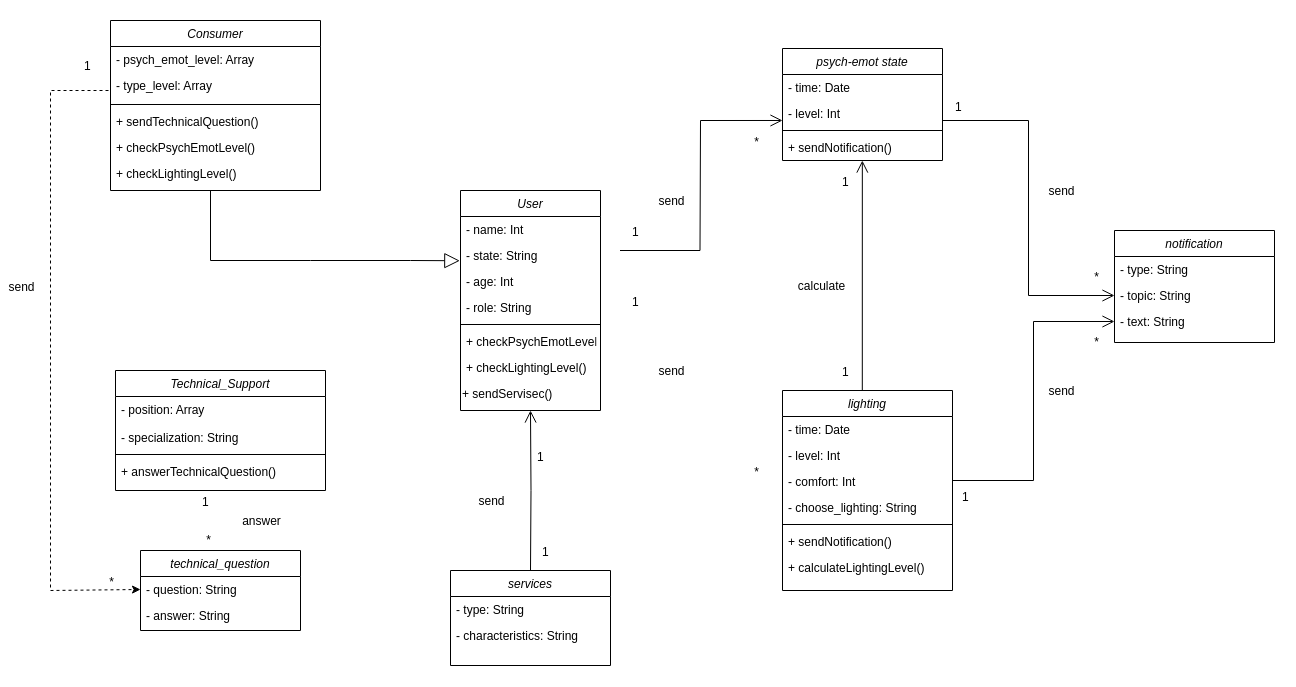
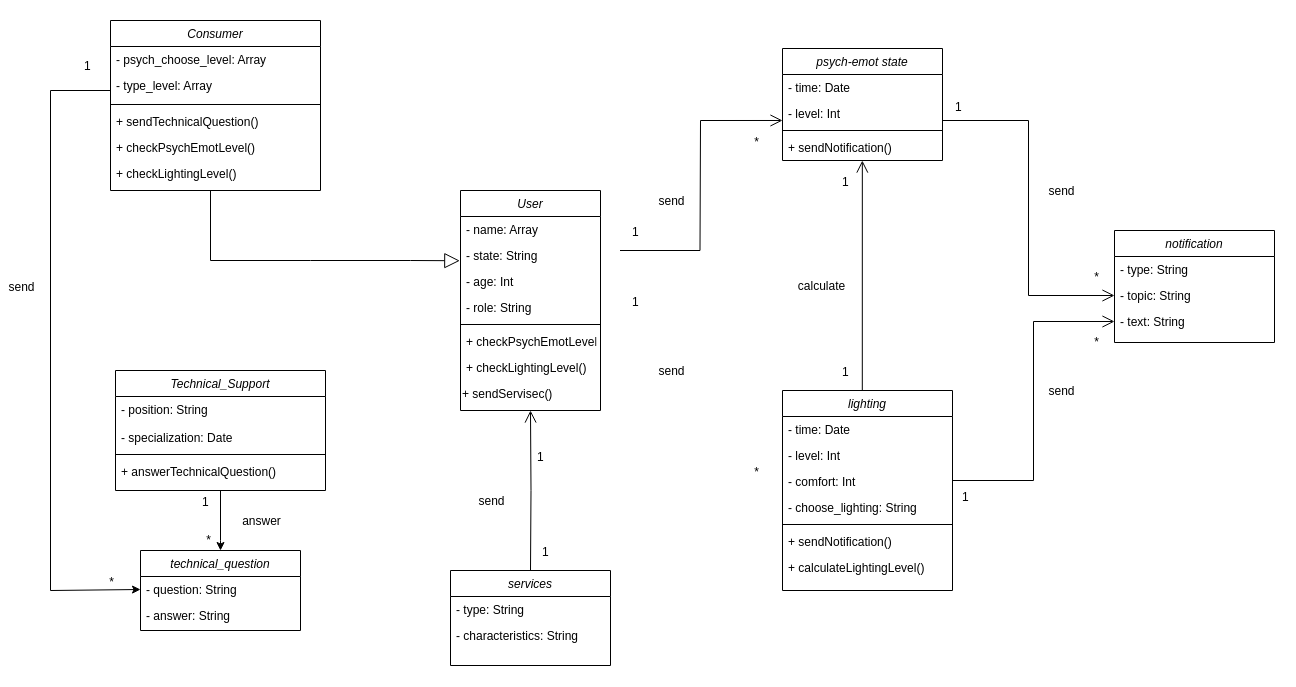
node "- psych_emot_level: Array": label "- psych_emot_level: Array" -> "- psych_choose_level: Array"
node "- name: Int": label "- name: Int" -> "- name: Array"
edge "- type_level: Array" -> "- question: String": style dashed -> solid
node "- position: Array": label "- position: Array" -> "- position: String"
node "- specialization: String": label "- specialization: String" -> "- specialization: Date"
edge "Technical_Support" -> "technical_question": added
